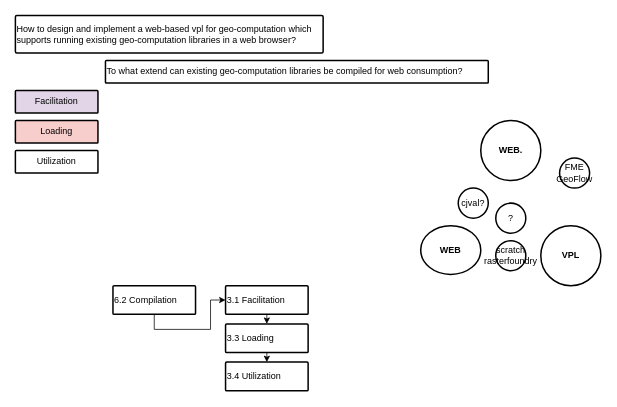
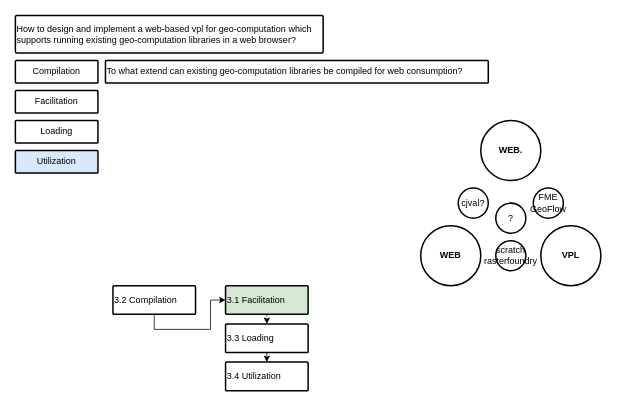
node "Compilation": added
node "Facilitation": fillcolor #e1d5e7 -> #ffffff
node "Loading": fillcolor #f8cecc -> #ffffff
node "Utilization": fillcolor #ffffff -> #dae8fc
node "FME GeoFlow": moved (574, 173) -> (548, 203)
node "WEB": size 60x49 -> 60x60
node "6.2 Compilation": label "6.2 Compilation" -> "3.2 Compilation"
node "3.1 Facilitation": fillcolor #ffffff -> #d5e8d4
edge "3.1 Facilitation" -> "3.3 Loading": style solid -> dashed
